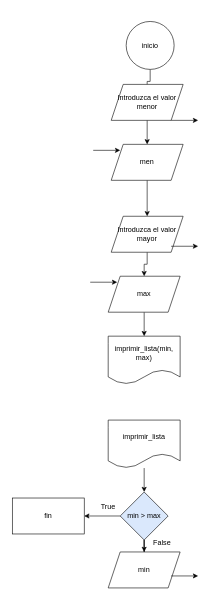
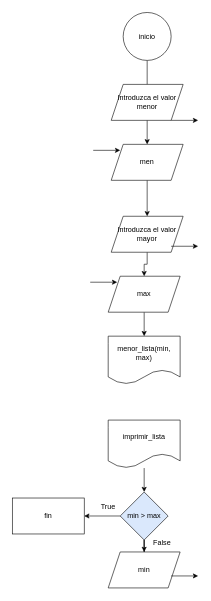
node "inicio": moved (150, 45) -> (147, 36)
node "imprimir_lista(min, max)": label "imprimir_lista(min, max)" -> "menor_lista(min, max)"
